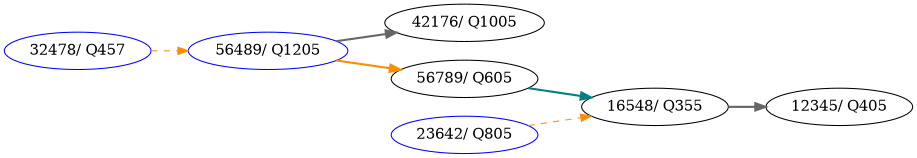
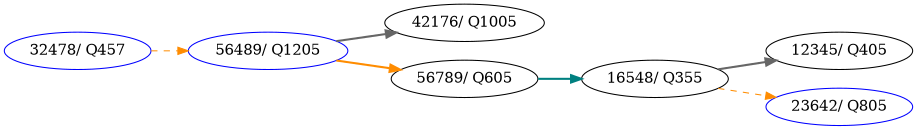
edge "23642/ Q805" -> "16548/ Q355": reversed
